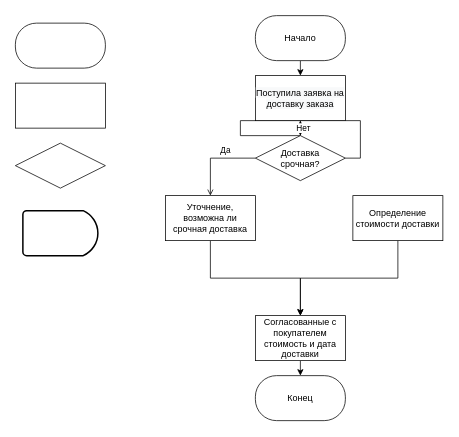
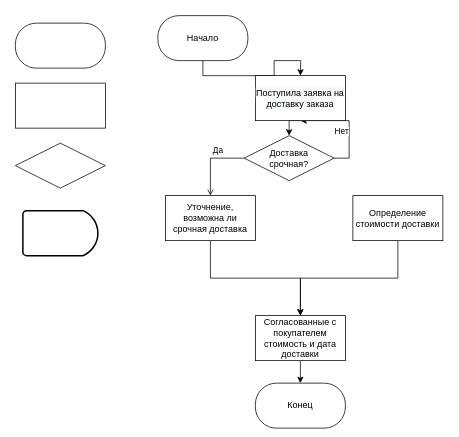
node "Начало": moved (300, 38) -> (203, 38)
node "Доставка срочная?": moved (300, 158) -> (289, 158)
node "Конец": moved (300, 398) -> (300, 405)
